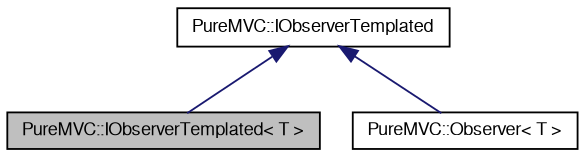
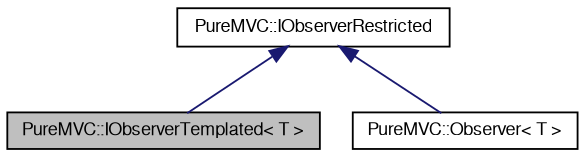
node "PureMVC::IObserverTemplated": label "PureMVC::IObserverTemplated" -> "PureMVC::IObserverRestricted"
